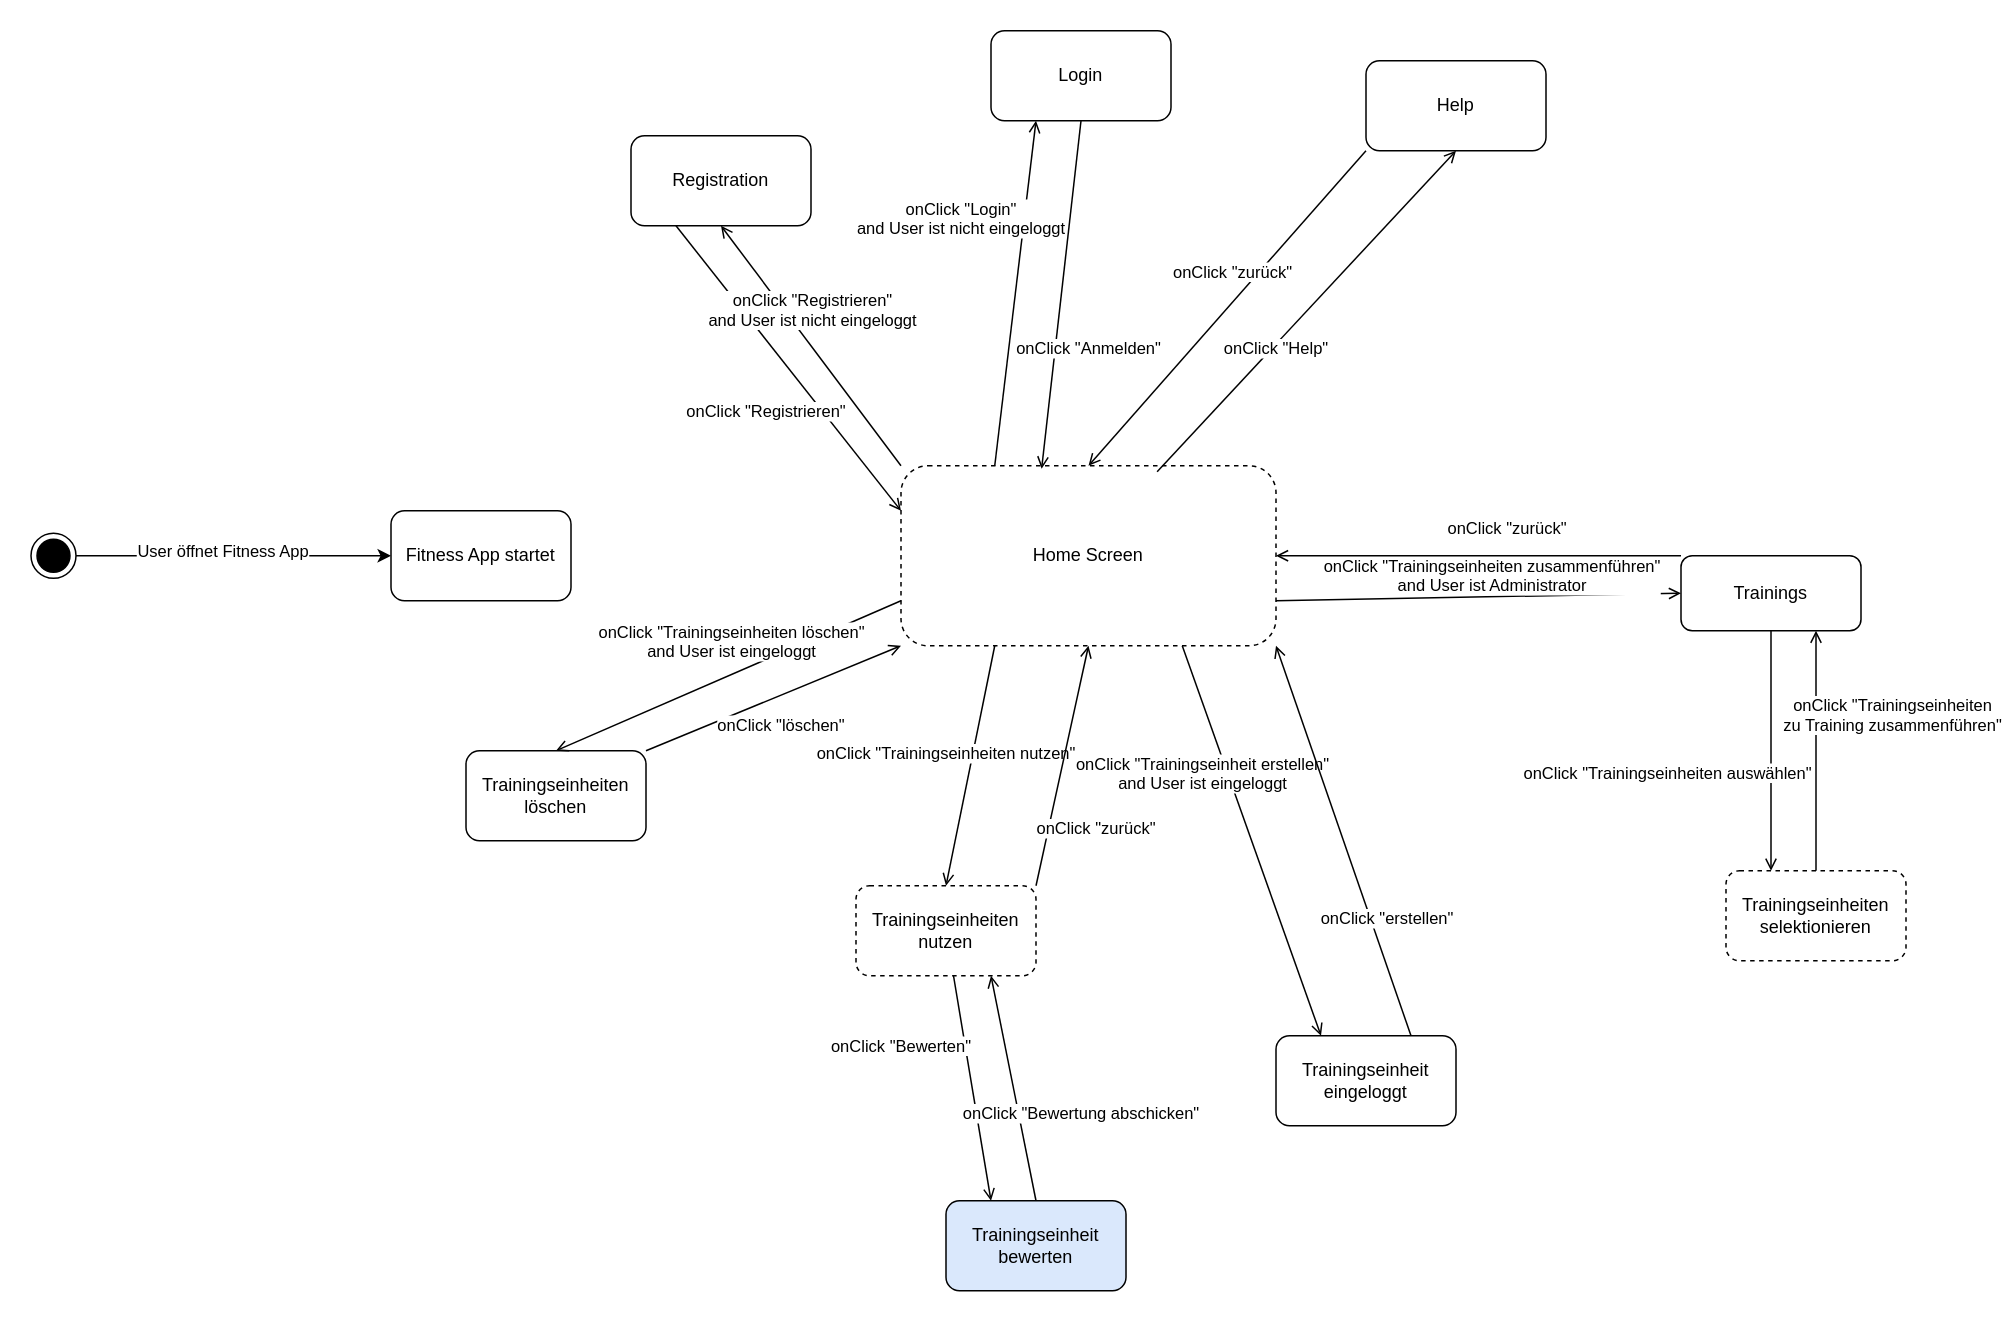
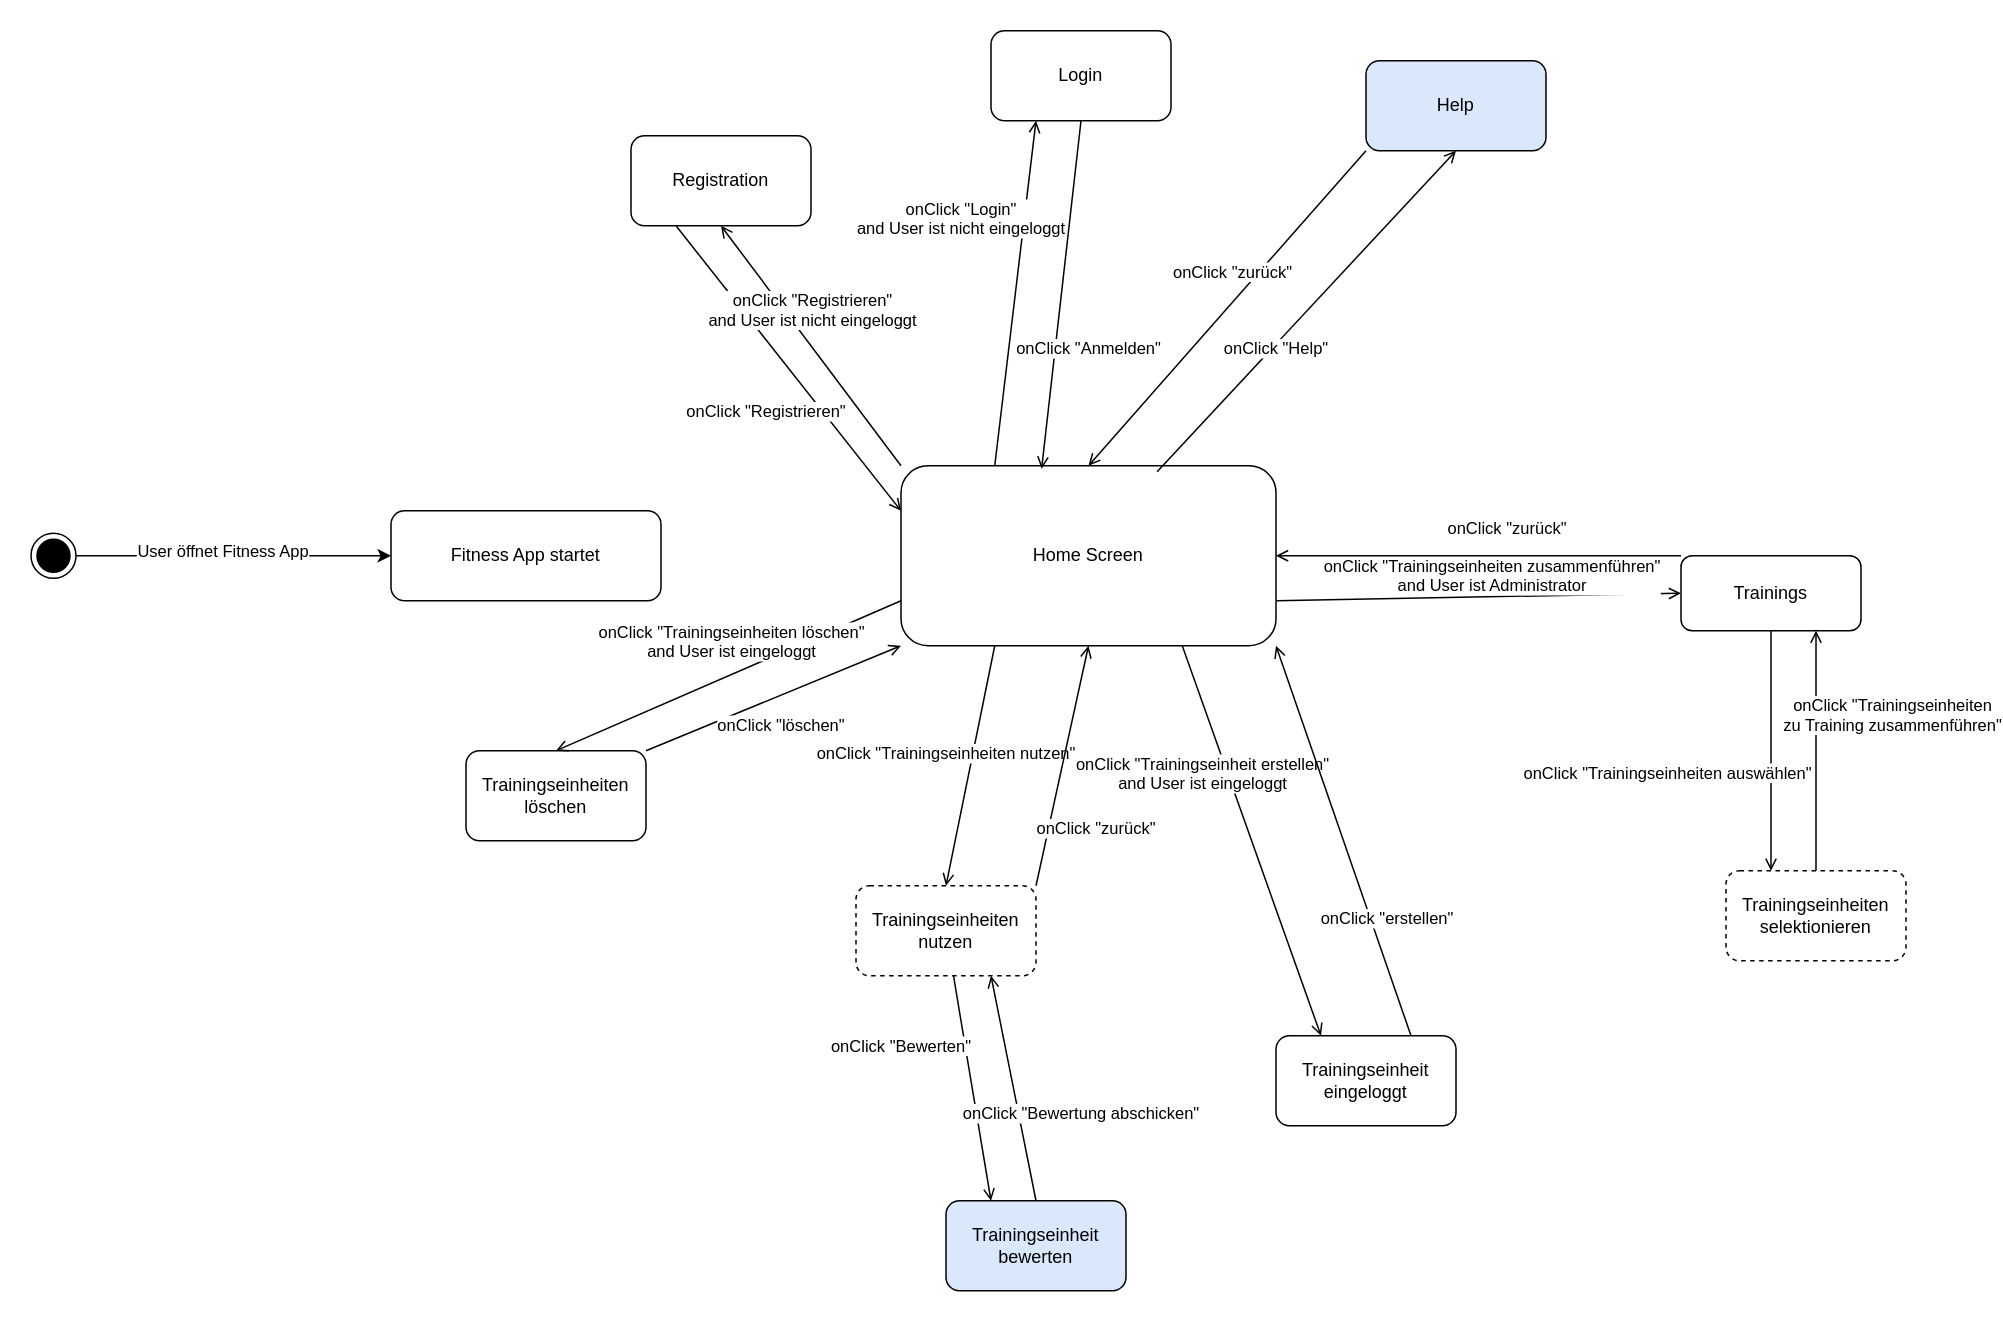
node "Help": fillcolor #ffffff -> #dae8fc
node "Fitness App startet": size 180x90 -> 270x90
node "Home Screen": style dashed -> solid
